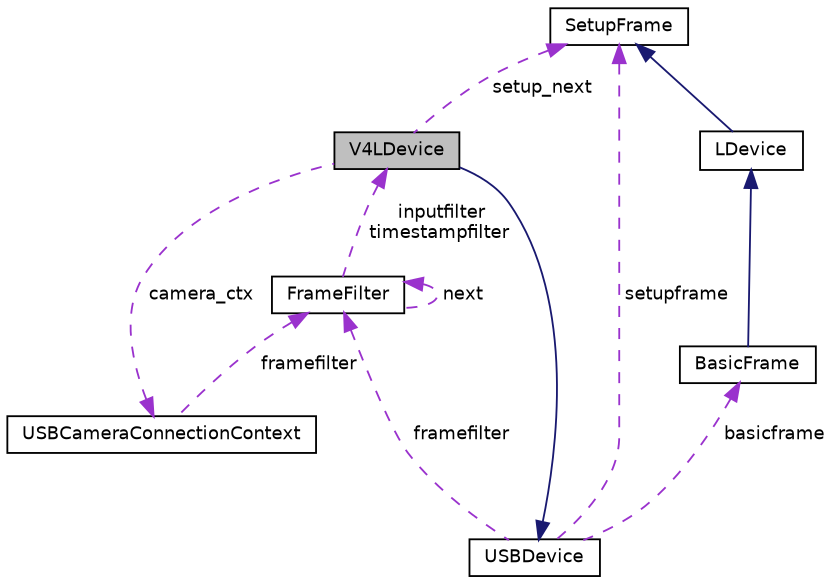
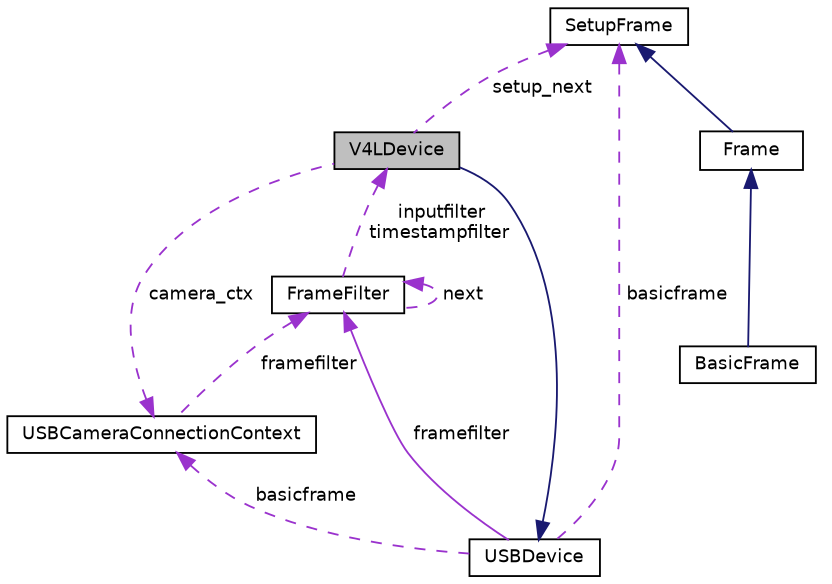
node "LDevice": label "LDevice" -> "Frame"
edge "USBDevice" -> "SetupFrame": label " setupframe" -> " basicframe"
edge "USBDevice" -> "FrameFilter": style dashed -> solid
edge "USBDevice" -> "BasicFrame": now "USBDevice" -> "USBCameraConnectionContext"
